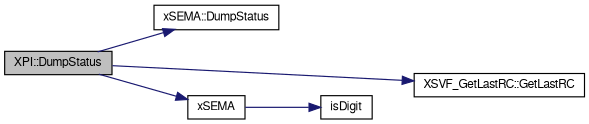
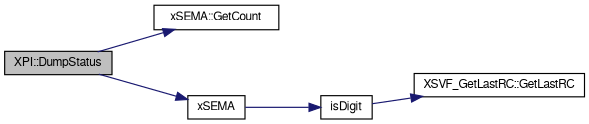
node "xSEMA::DumpStatus": label "xSEMA::DumpStatus" -> "xSEMA::GetCount"
edge "XPI::DumpStatus" -> "XSVF_GetLastRC::GetLastRC": now "isDigit" -> "XSVF_GetLastRC::GetLastRC"
